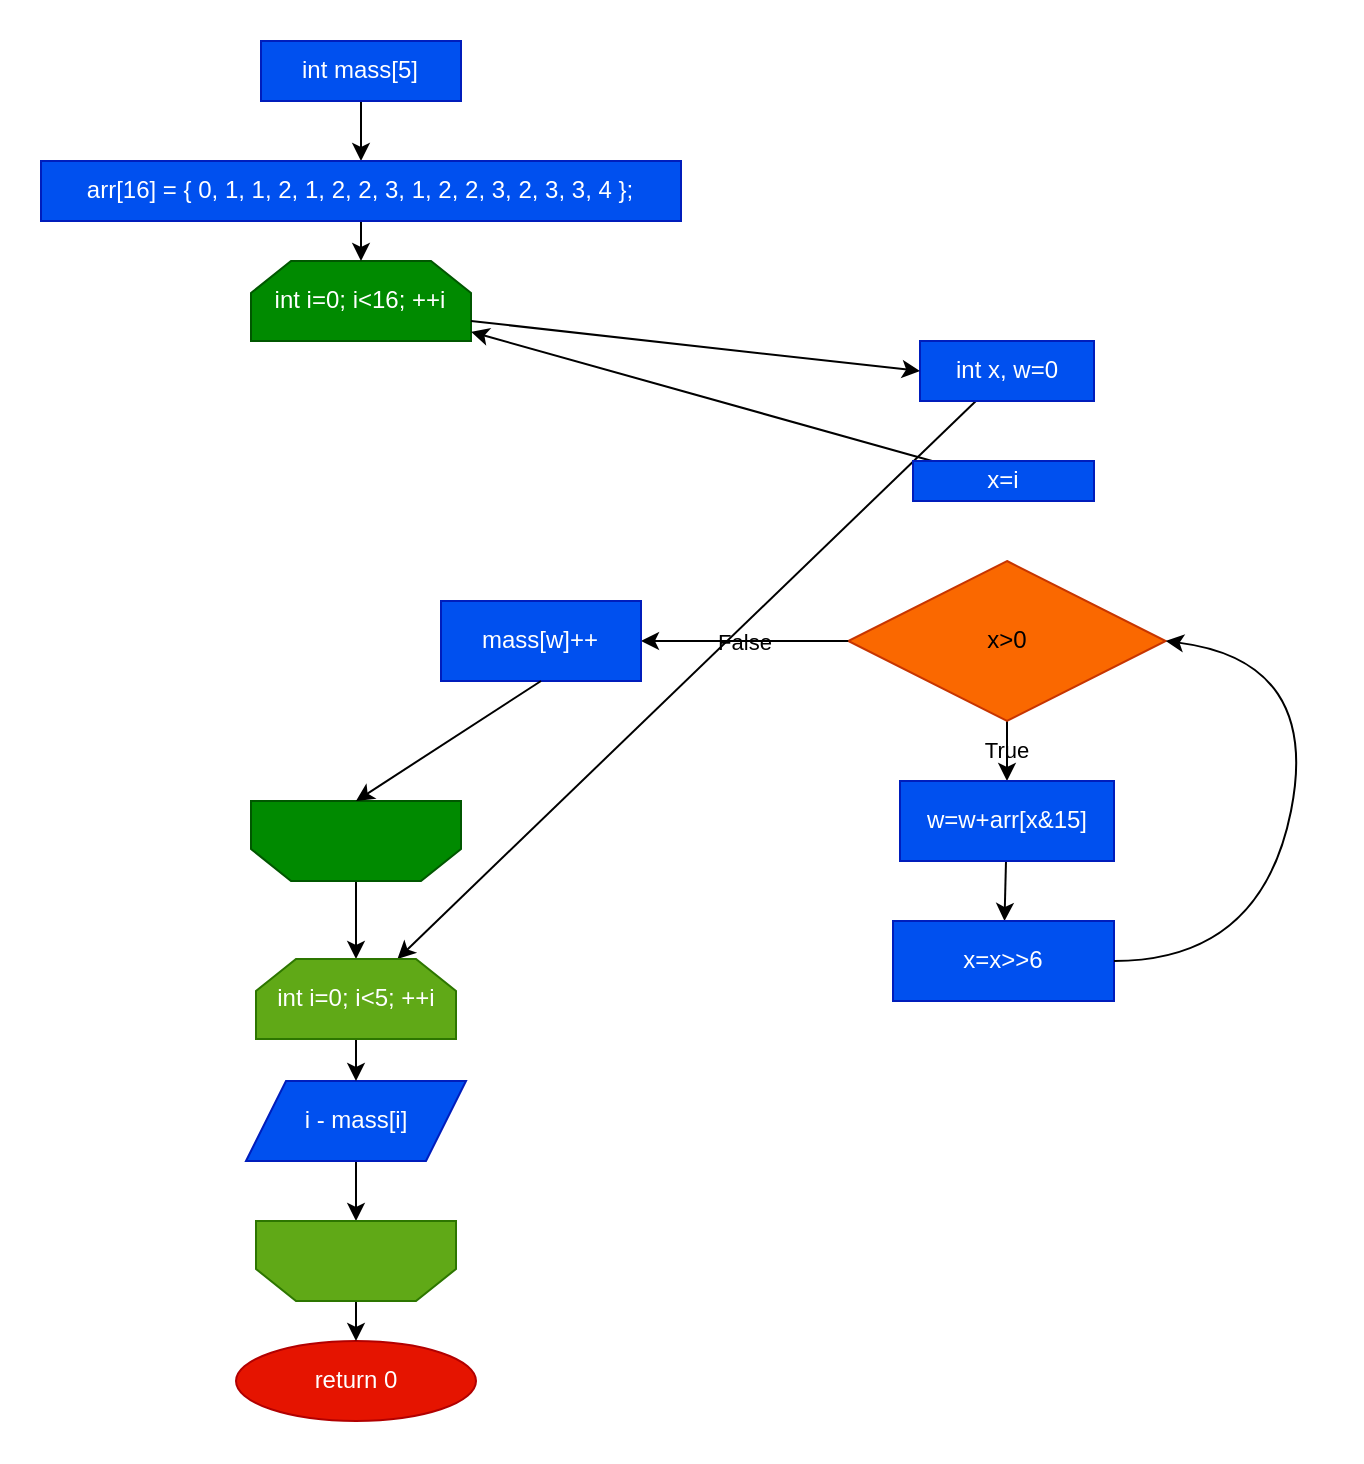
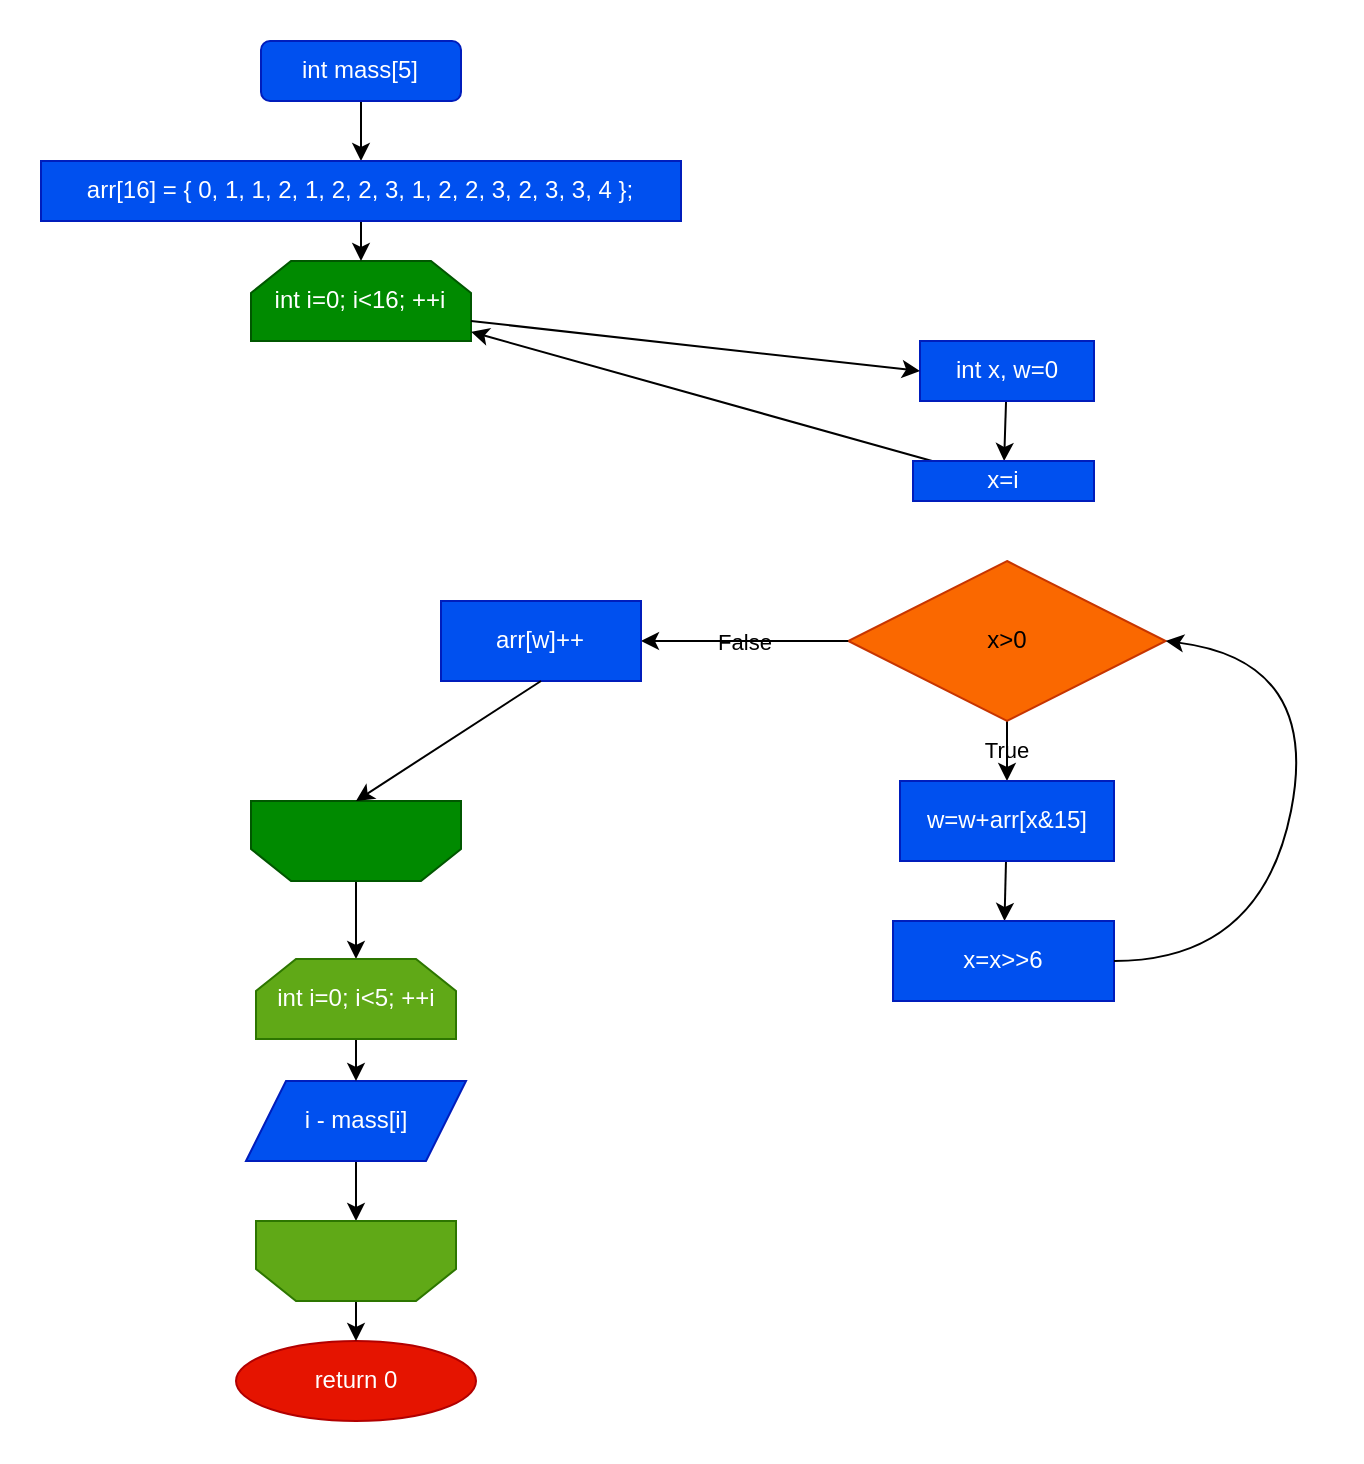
node "int mass[5]": shape rectangle -> rounded rectangle
node "mass[w]++": label "mass[w]++" -> "arr[w]++"
edge "int x, w=0" -> "int i=0; i<5; ++i": now "int x, w=0" -> "x=i"
